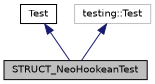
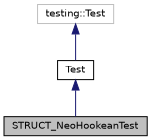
edge "STRUCT_NeoHookeanTest" -> "testing::Test": now "Test" -> "testing::Test"
